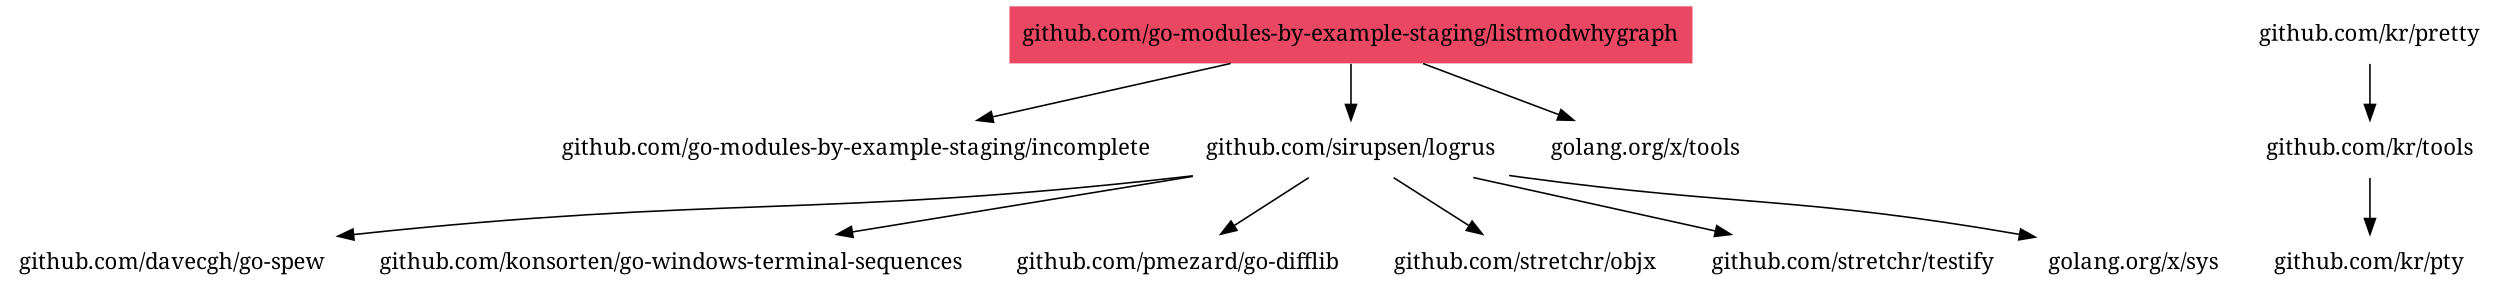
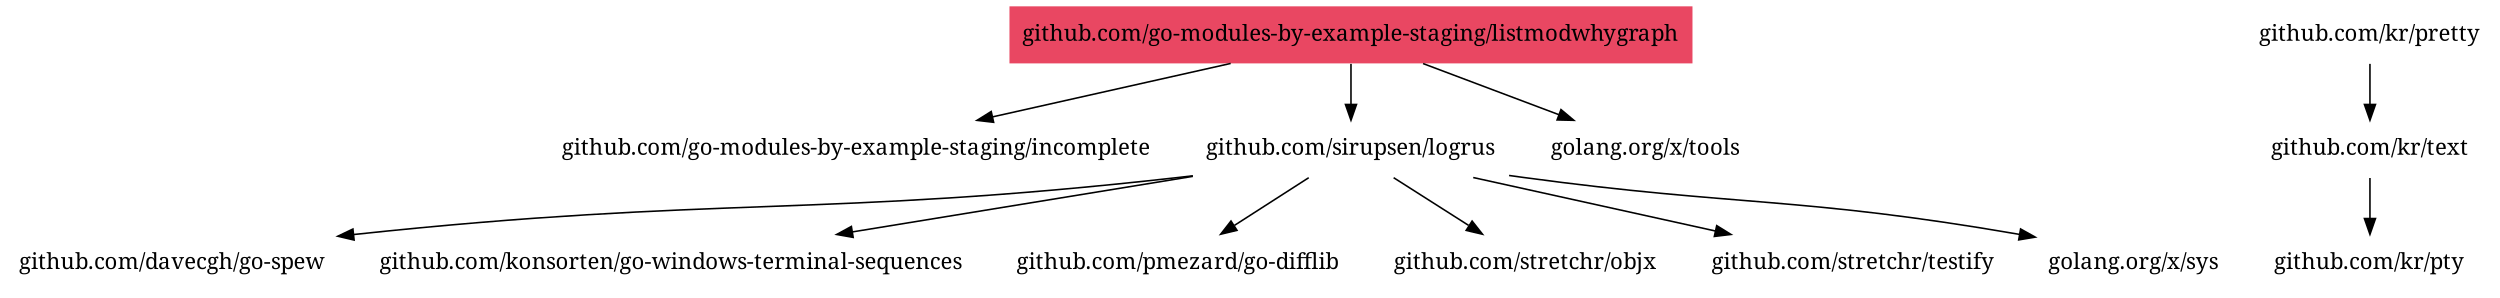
node "github.com/kr/tools": label "github.com/kr/tools" -> "github.com/kr/text"
